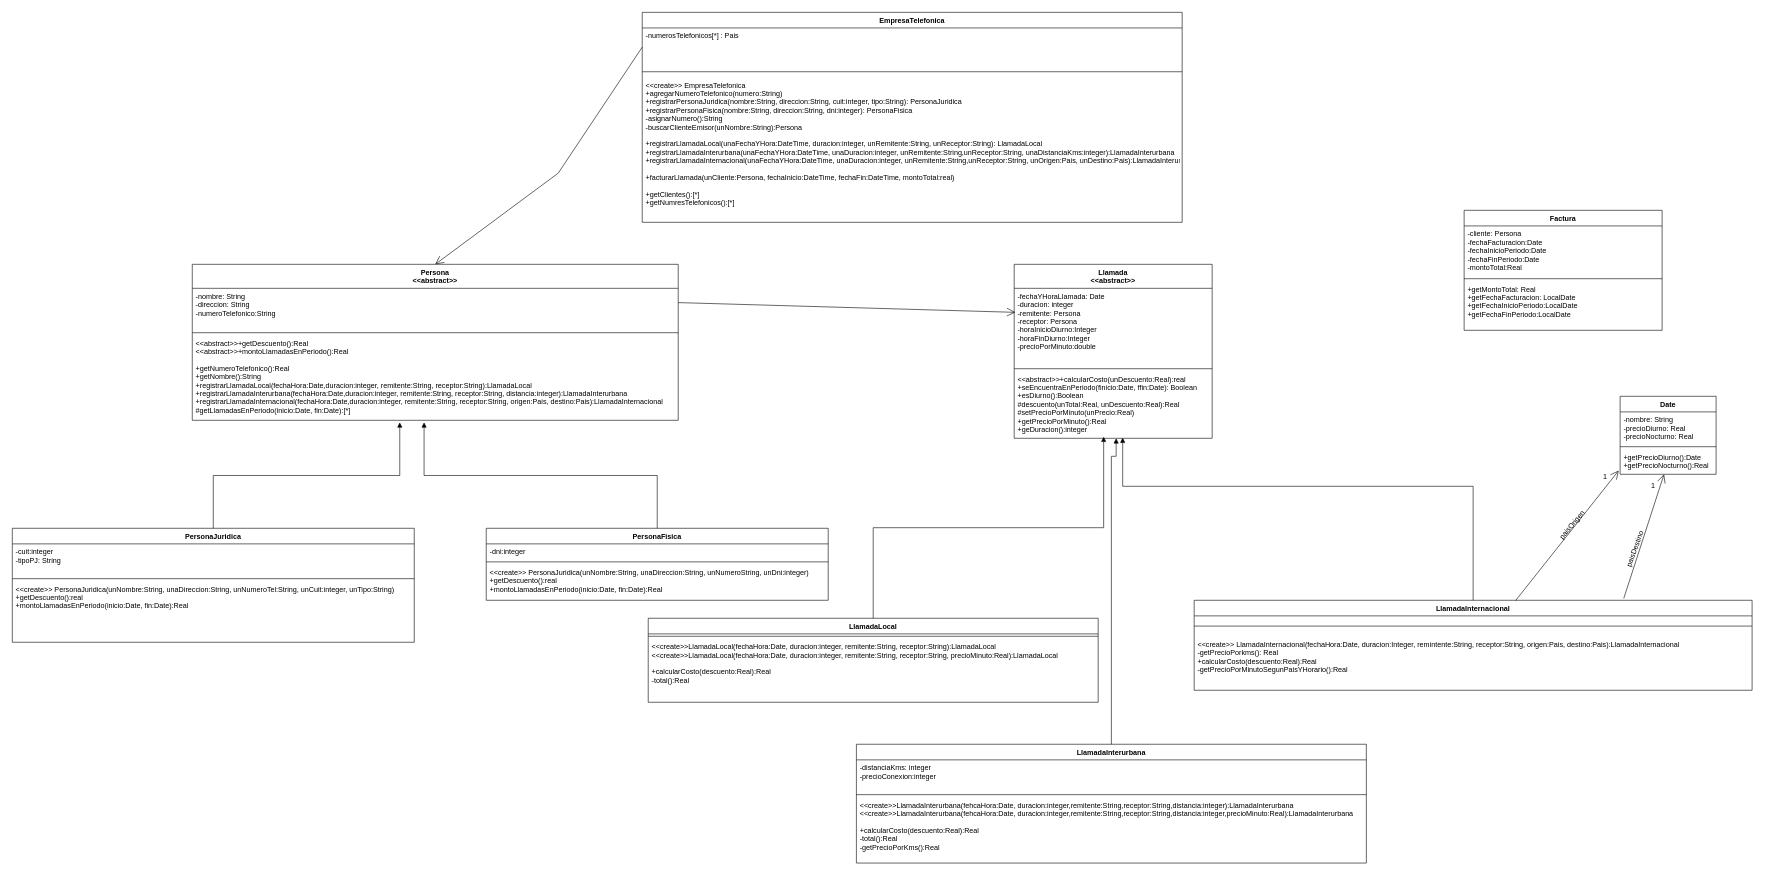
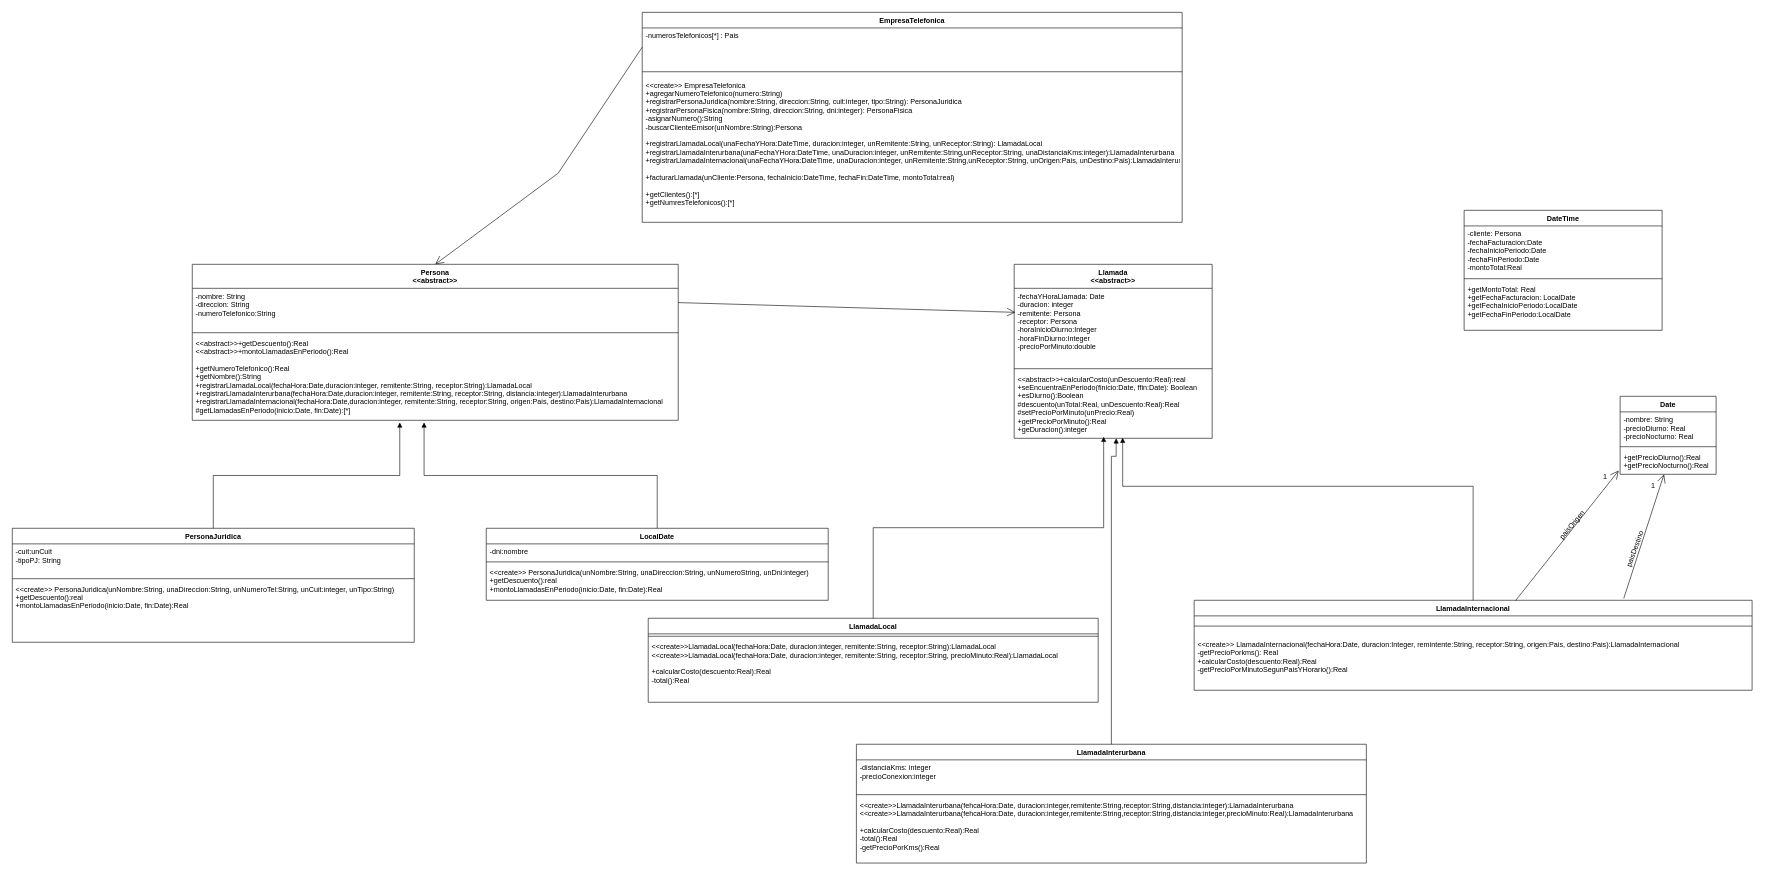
node "Factura": label "Factura" -> "DateTime"
node "+getPrecioDiurno():Date +getPrecioNocturno():Real": label "+getPrecioDiurno():Date +getPrecioNocturno():Real" -> "+getPrecioDiurno():Real +getPrecioNocturno():Real"
node "PersonaFisica": label "PersonaFisica" -> "LocalDate"
node "-cuit:integer -tipoPJ: String": label "-cuit:integer -tipoPJ: String" -> "-cuit:unCuit -tipoPJ: String"
node "-dni:integer": label "-dni:integer" -> "-dni:nombre"
